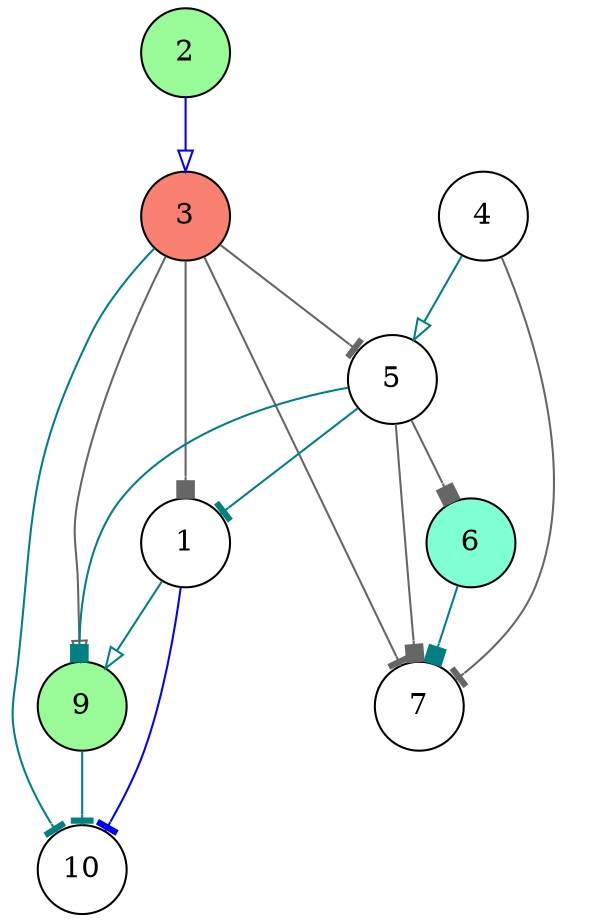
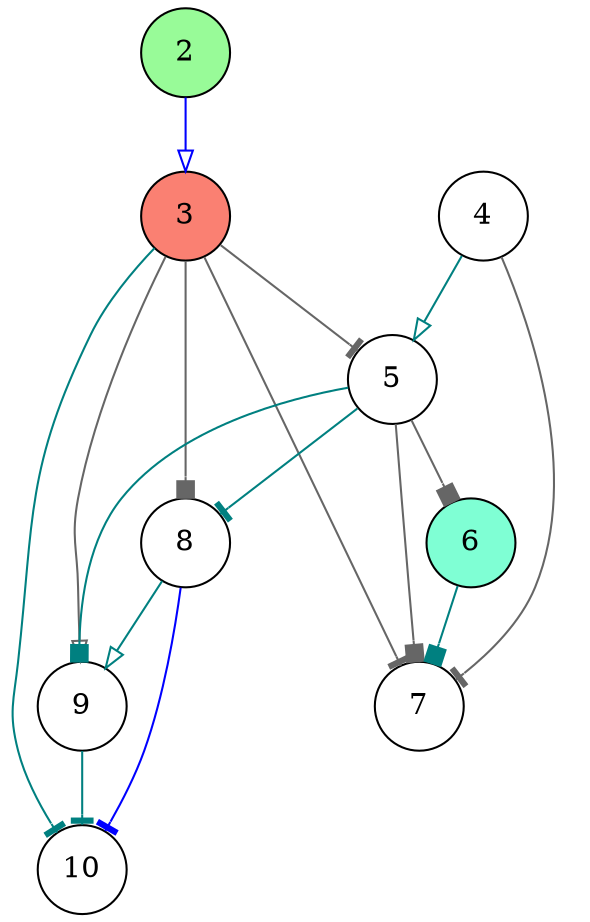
node "1": label "1" -> "8"
node "9": fillcolor palegreen -> white
